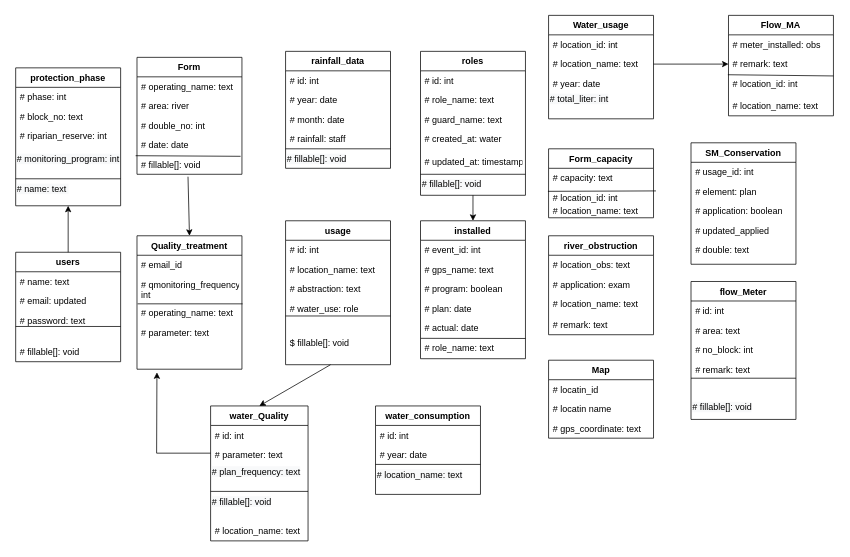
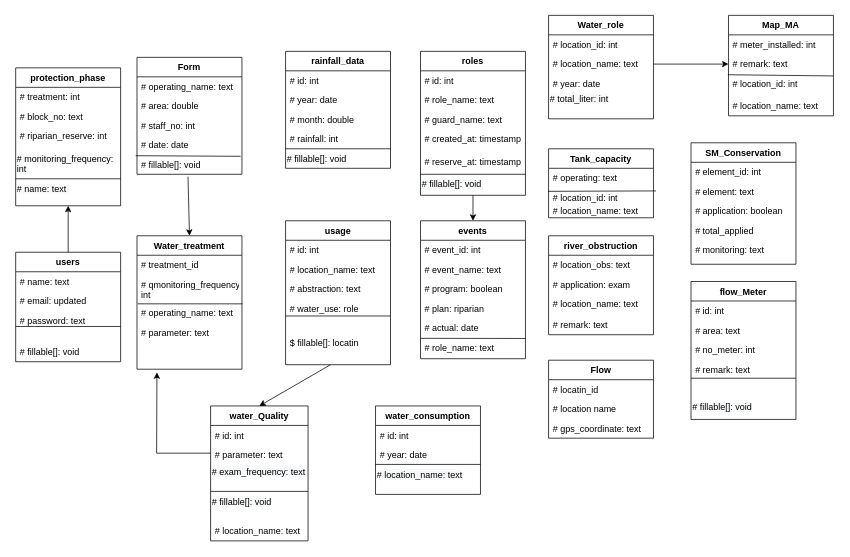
node "Water_usage": label "Water_usage" -> "Water_role"
node "Flow_MA": label "Flow_MA" -> "Map_MA"
node "# meter_installed: obs": label "# meter_installed: obs" -> "# meter_installed: int"
node "# phase: int": label "# phase: int" -> "# treatment: int"
node "# area: river": label "# area: river" -> "# area: double"
node "# month: date": label "# month: date" -> "# month: double"
node "# double_no: int": label "# double_no: int" -> "# staff_no: int"
node "# rainfall: staff": label "# rainfall: staff" -> "# rainfall: int"
node "# created_at: water": label "# created_at: water" -> "# created_at: timestamp"
node "Form_capacity": label "Form_capacity" -> "Tank_capacity"
node "# updated_at: timestamp": label "# updated_at: timestamp" -> "# reserve_at: timestamp"
node "# monitoring_program: int": label "# monitoring_program: int" -> "# monitoring_frequency: int"
node "# usage_id: int": label "# usage_id: int" -> "# element_id: int"
node "# capacity: text": label "# capacity: text" -> "# operating: text"
node "# element: plan": label "# element: plan" -> "# element: text"
node "installed": label "installed" -> "events"
node "# updated_applied": label "# updated_applied" -> "# total_applied"
node "Quality_treatment": label "Quality_treatment" -> "Water_treatment"
node "# double: text": label "# double: text" -> "# monitoring: text"
node "# email_id": label "# email_id" -> "# treatment_id"
node "# gps_name: text": label "# gps_name: text" -> "# event_name: text"
node "# plan: date": label "# plan: date" -> "# plan: riparian"
node "$ fillable[]: void": label "$ fillable[]: void" -> "$ fillable[]: locatin"
node "# no_block: int": label "# no_block: int" -> "# no_meter: int"
node "Map": label "Map" -> "Flow"
node "# locatin name": label "# locatin name" -> "# location name"
node "# plan_frequency: text": label "# plan_frequency: text" -> "# exam_frequency: text"
